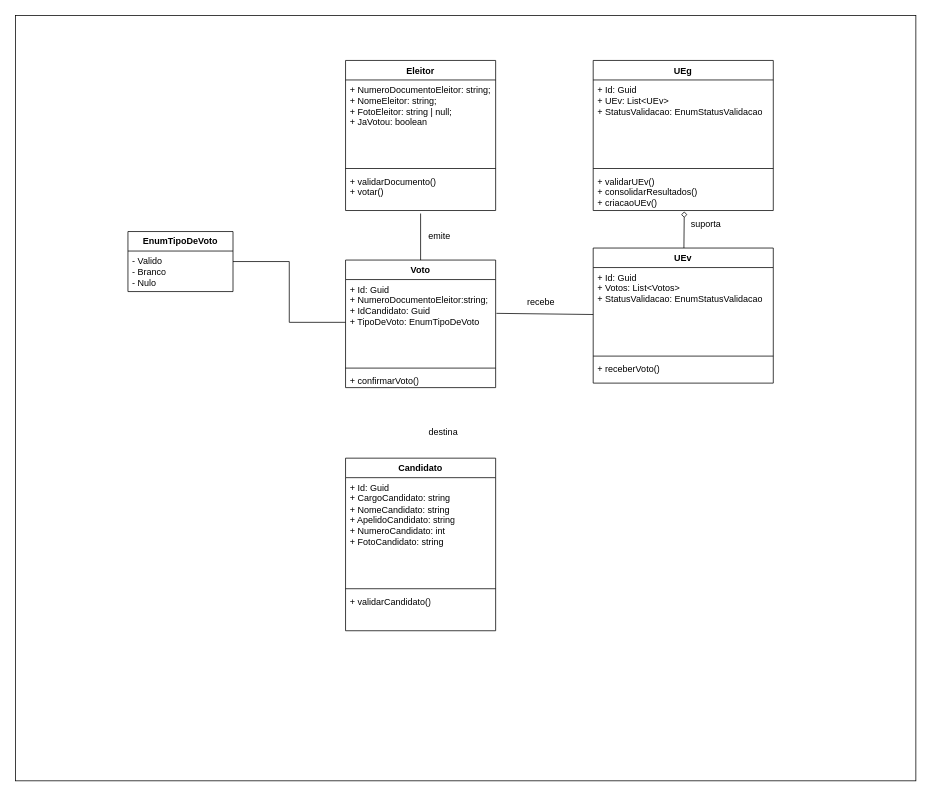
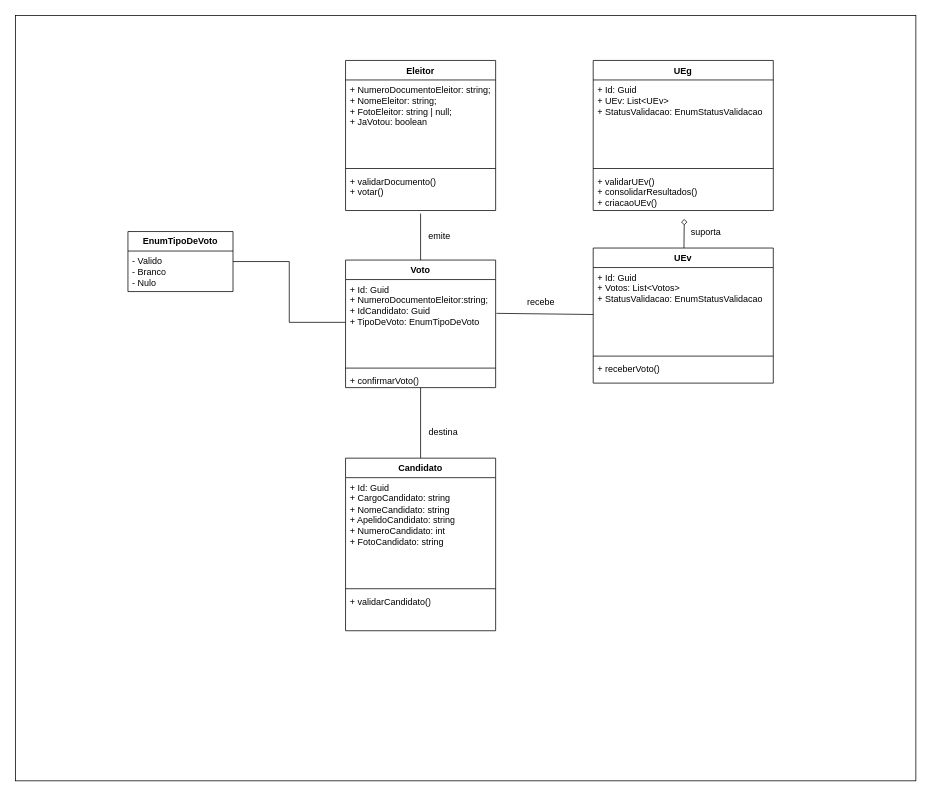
node "suporta": moved (705, 225) -> (705, 232)
edge "Voto" -- "Candidato": added
